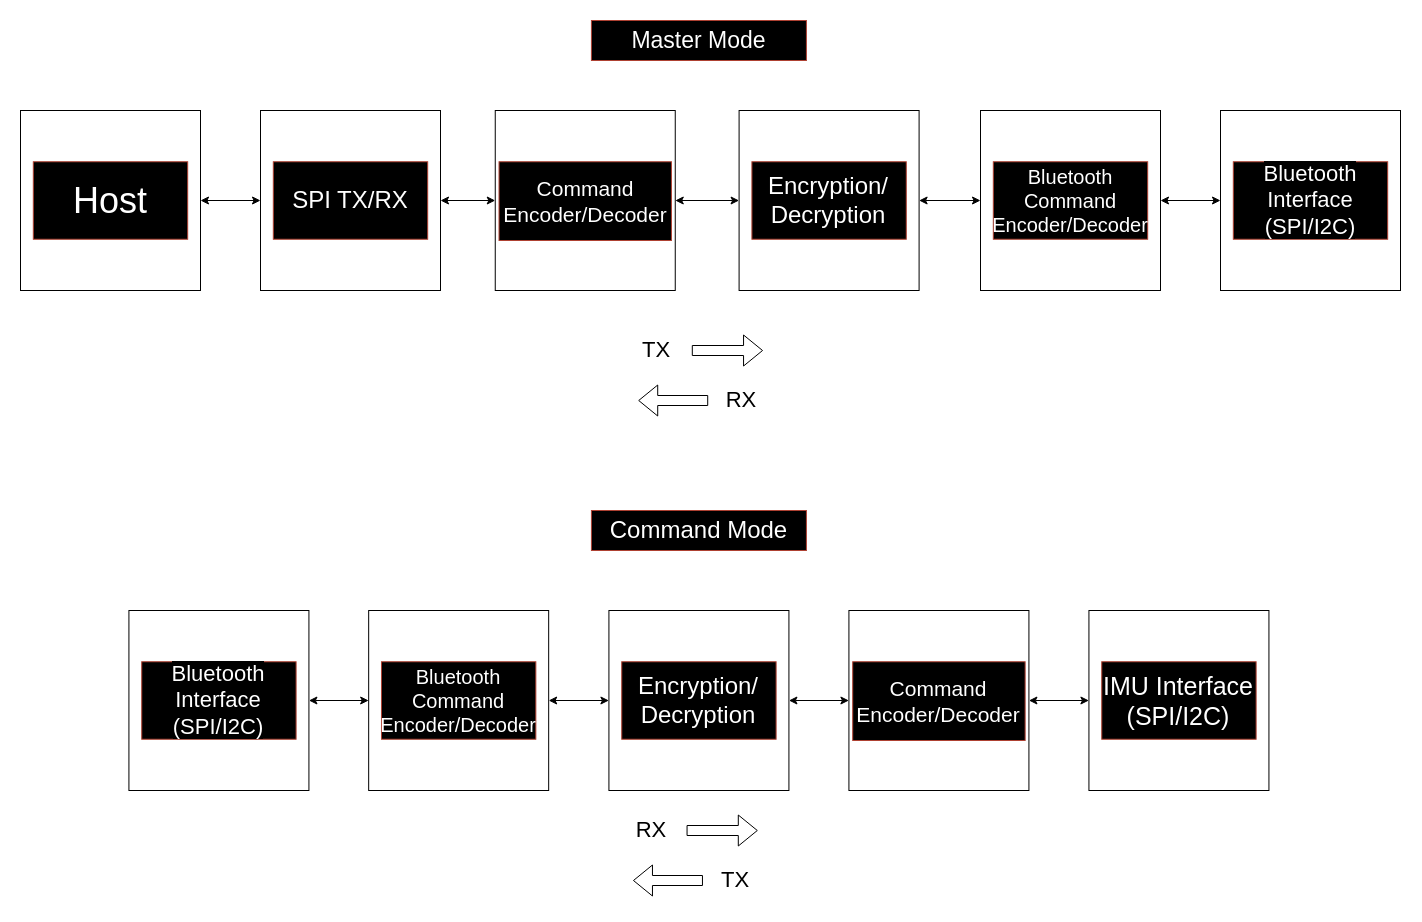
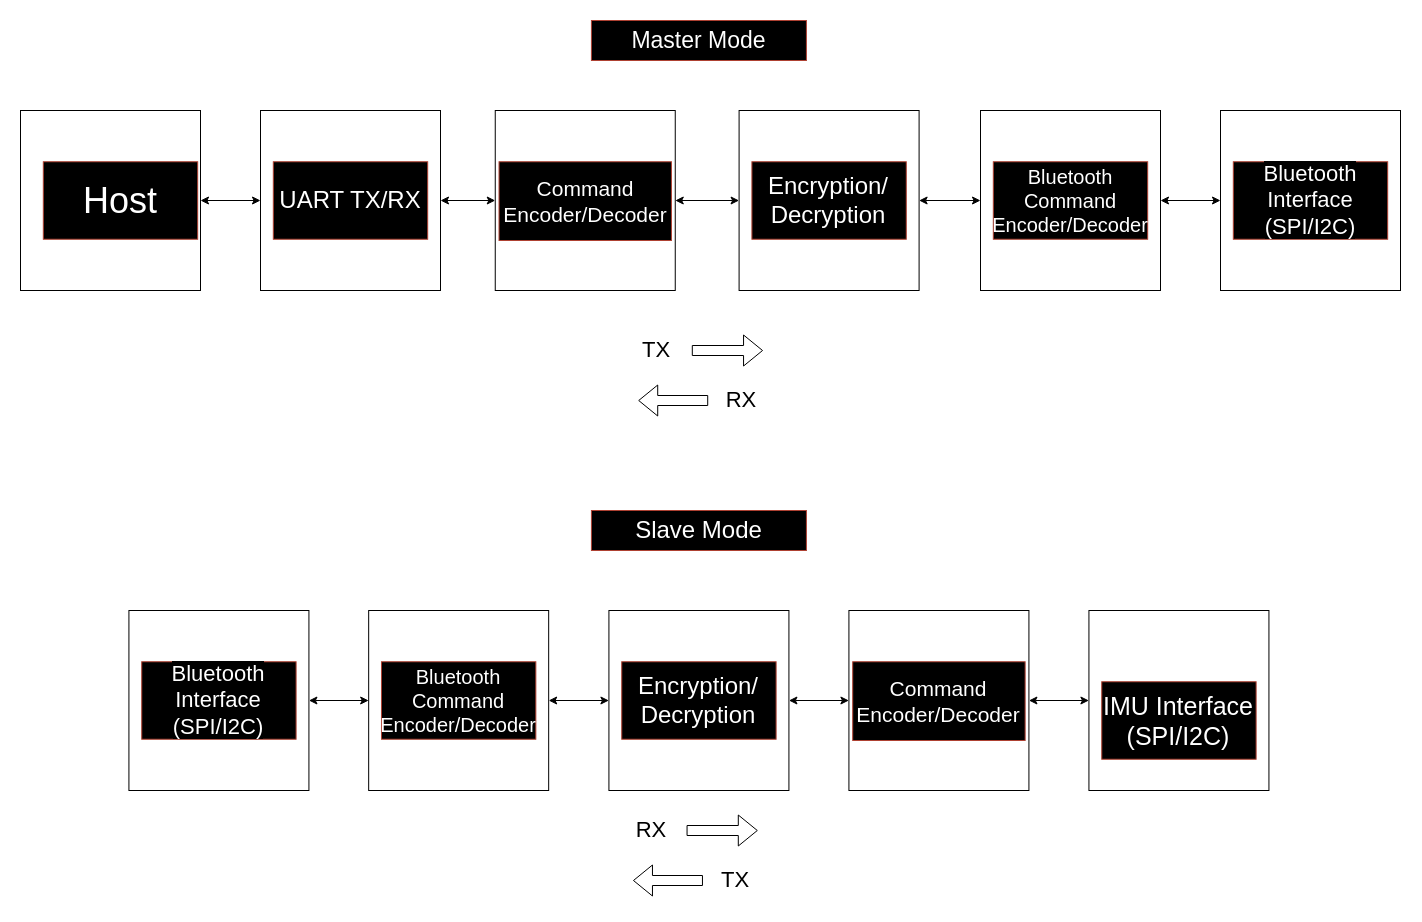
node "Host": moved (110, 201) -> (120, 201)
node "SPI TX/RX": label "SPI TX/RX" -> "UART TX/RX"
node "Command Mode": label "Command Mode" -> "Slave Mode"
node "IMU Interface (SPI/I2C)": moved (1179, 701) -> (1179, 721)
